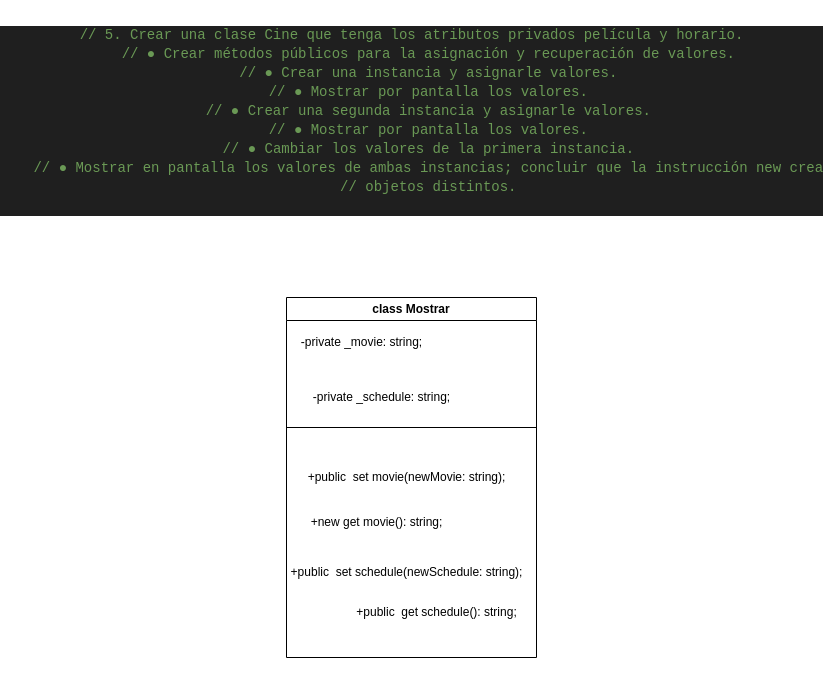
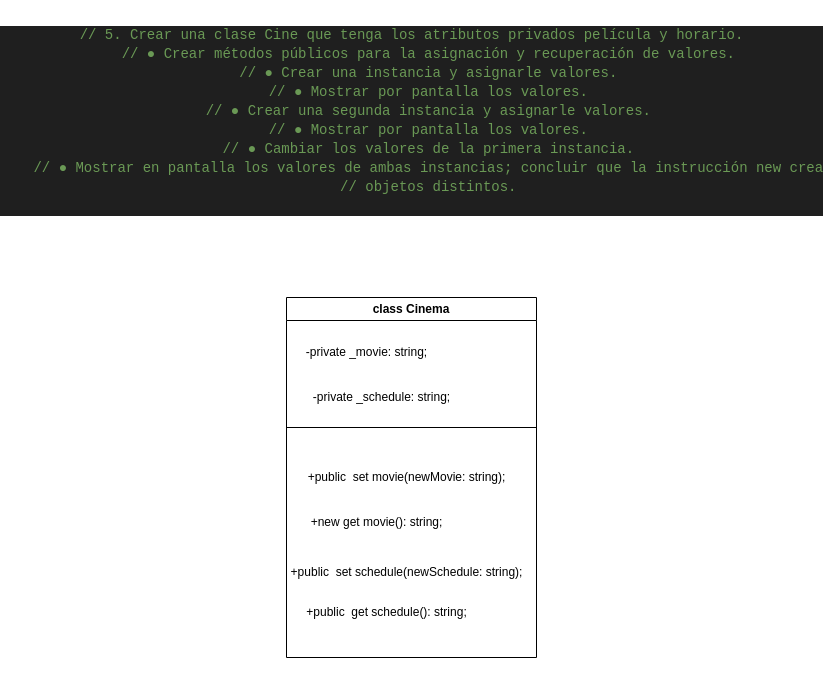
node "class Mostrar": label "class Mostrar" -> "class Cinema"
node "-private _movie: string;": moved (362, 343) -> (367, 353)
node "+public get schedule(): string;": moved (437, 613) -> (387, 613)
